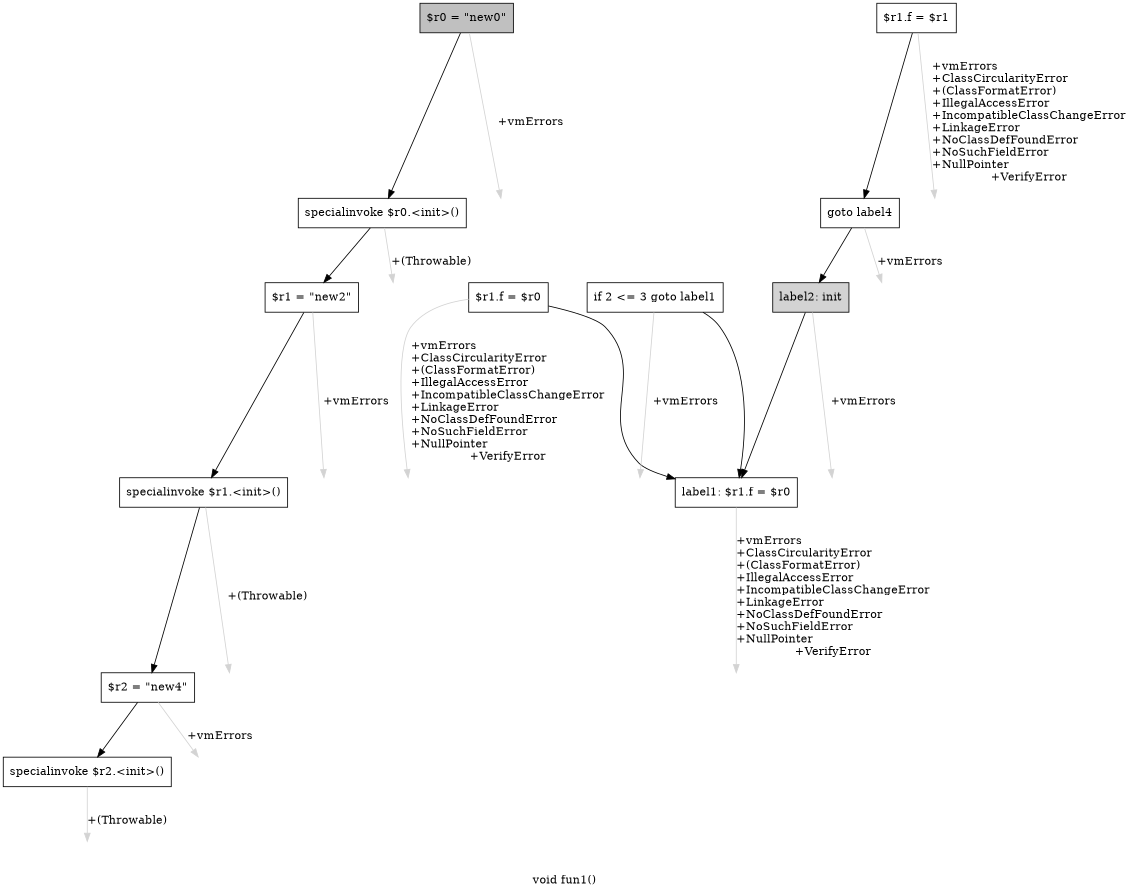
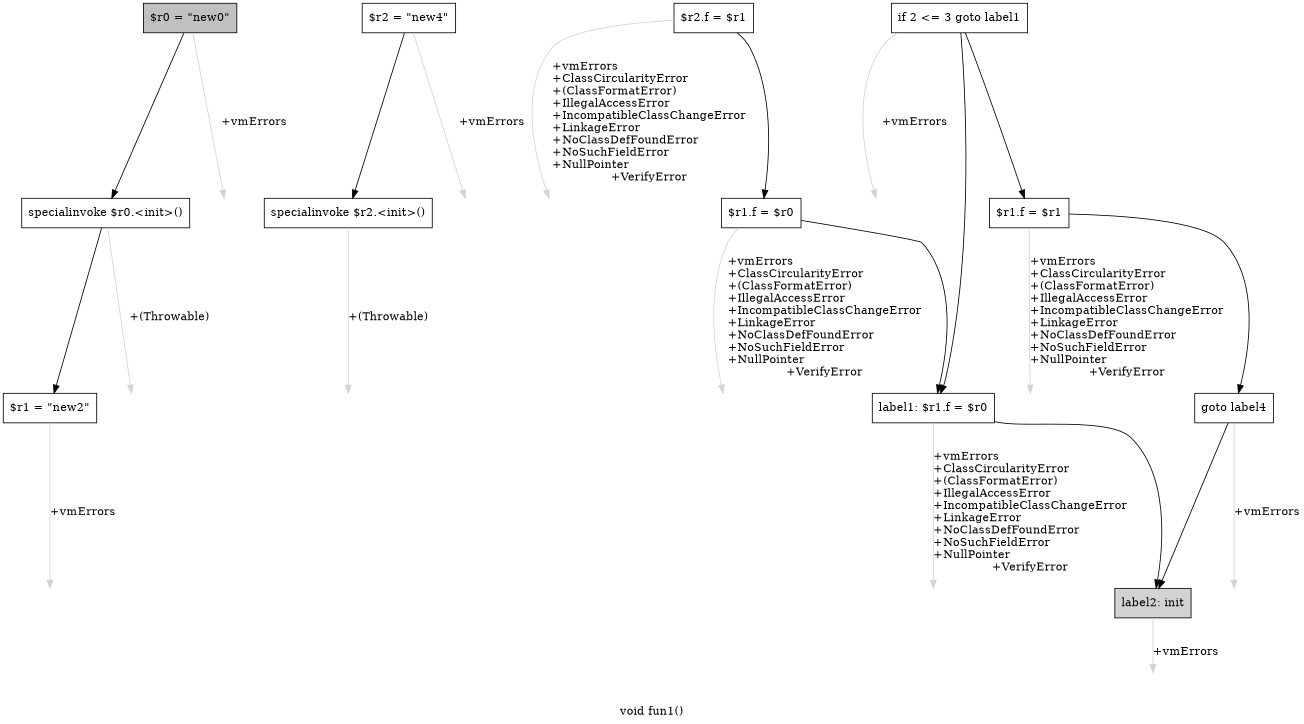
node "$r2.f = $r1": added
edge "if 2 <= 3 goto label1" -> "$r1.f = $r1": added
edge "label2: init" -> "label1: $r1.f = $r0": reversed
node "specialinvoke $r1.<init>()": removed
